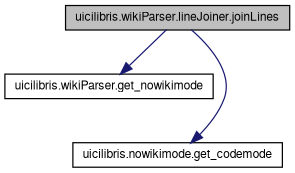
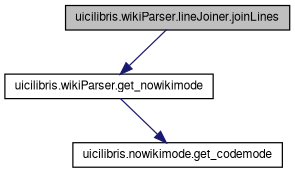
edge "uicilibris.wikiParser.lineJoiner.joinLines" -> "uicilibris.nowikimode.get_codemode": now "uicilibris.wikiParser.get_nowikimode" -> "uicilibris.nowikimode.get_codemode"
